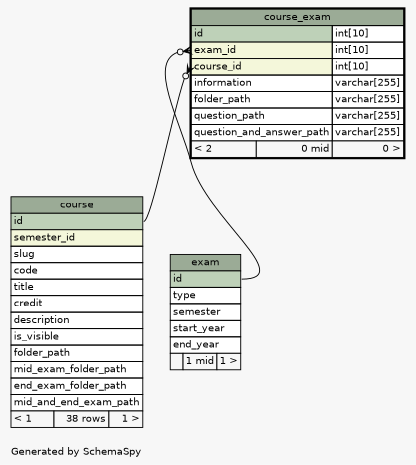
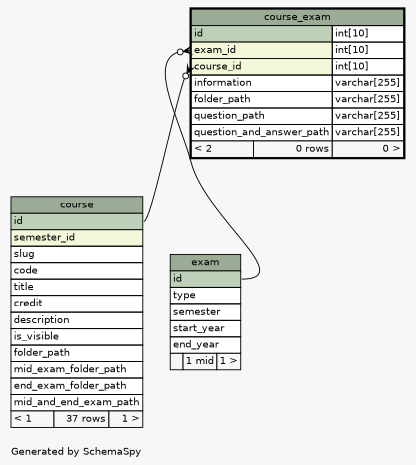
node "course_exam": text "0 mid" -> "0 rows"
node "course": text "38 rows" -> "37 rows"
